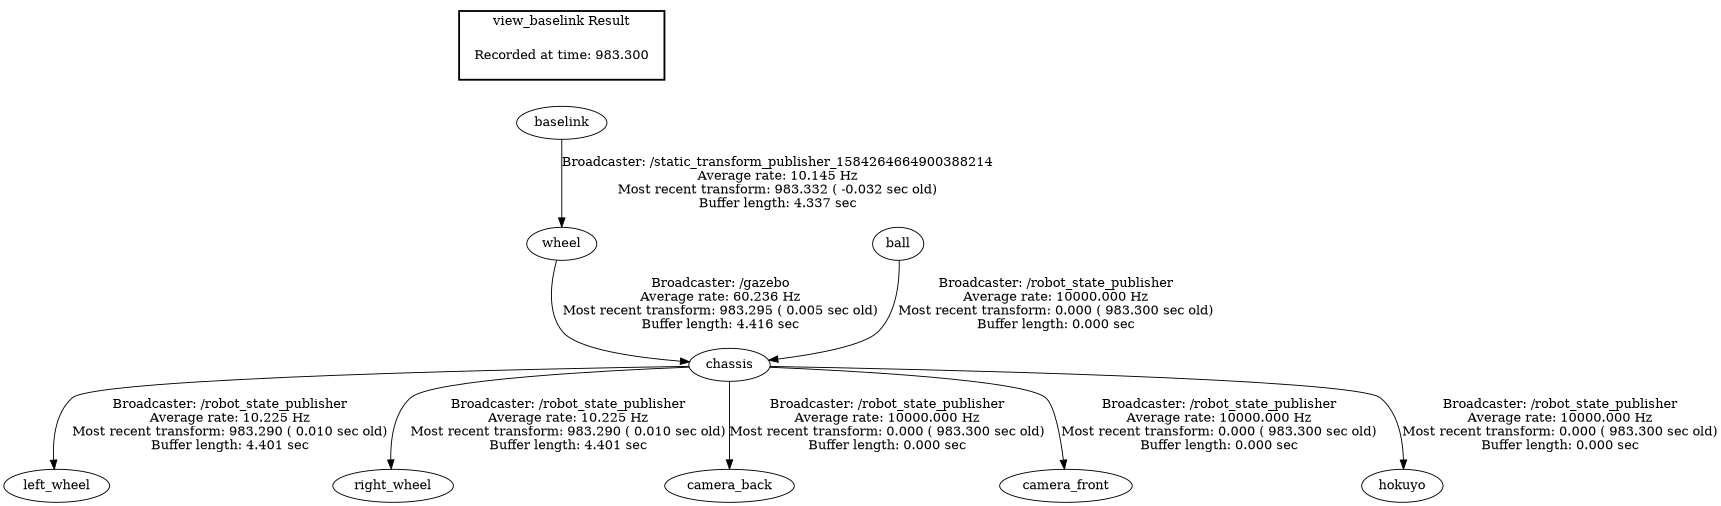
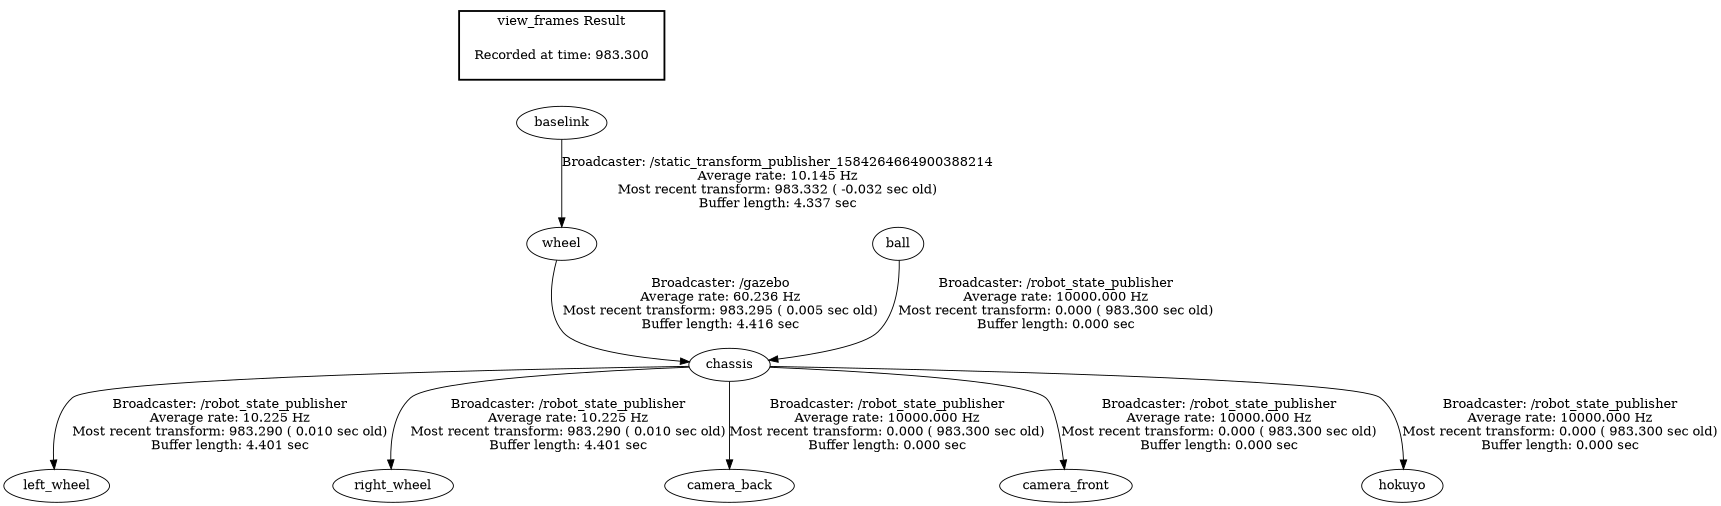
cluster "view_baselink Result": label "view_baselink Result" -> "view_frames Result"
